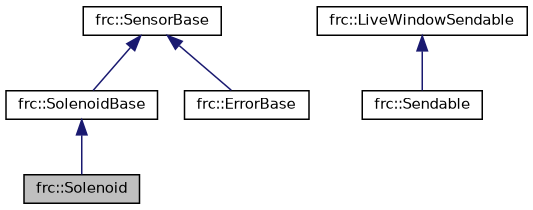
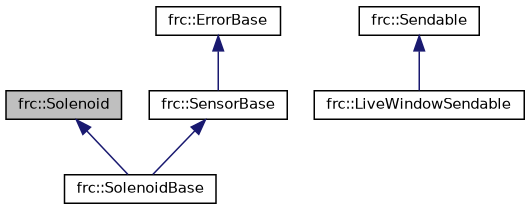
edge "frc::ErrorBase" -> "frc::SensorBase": reversed
edge "frc::Sendable" -> "frc::LiveWindowSendable": reversed
edge "frc::Solenoid" -> "frc::SolenoidBase": reversed
